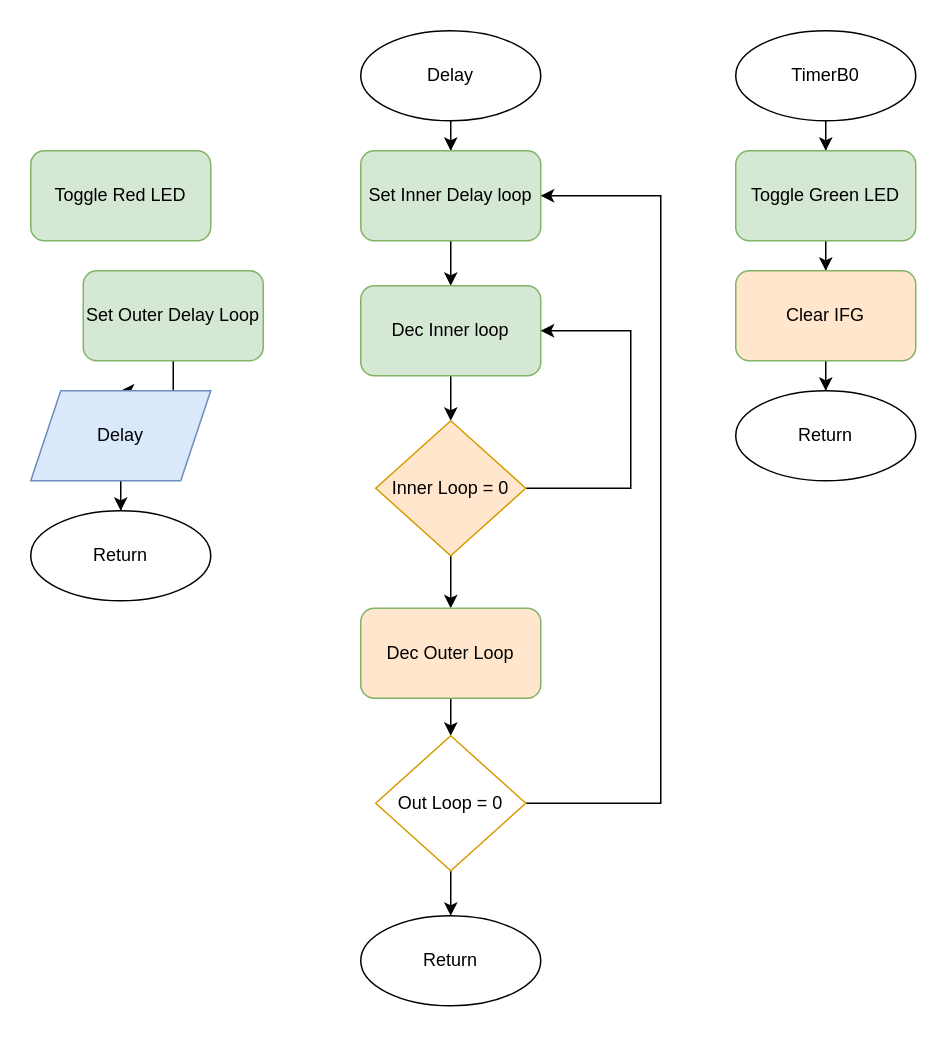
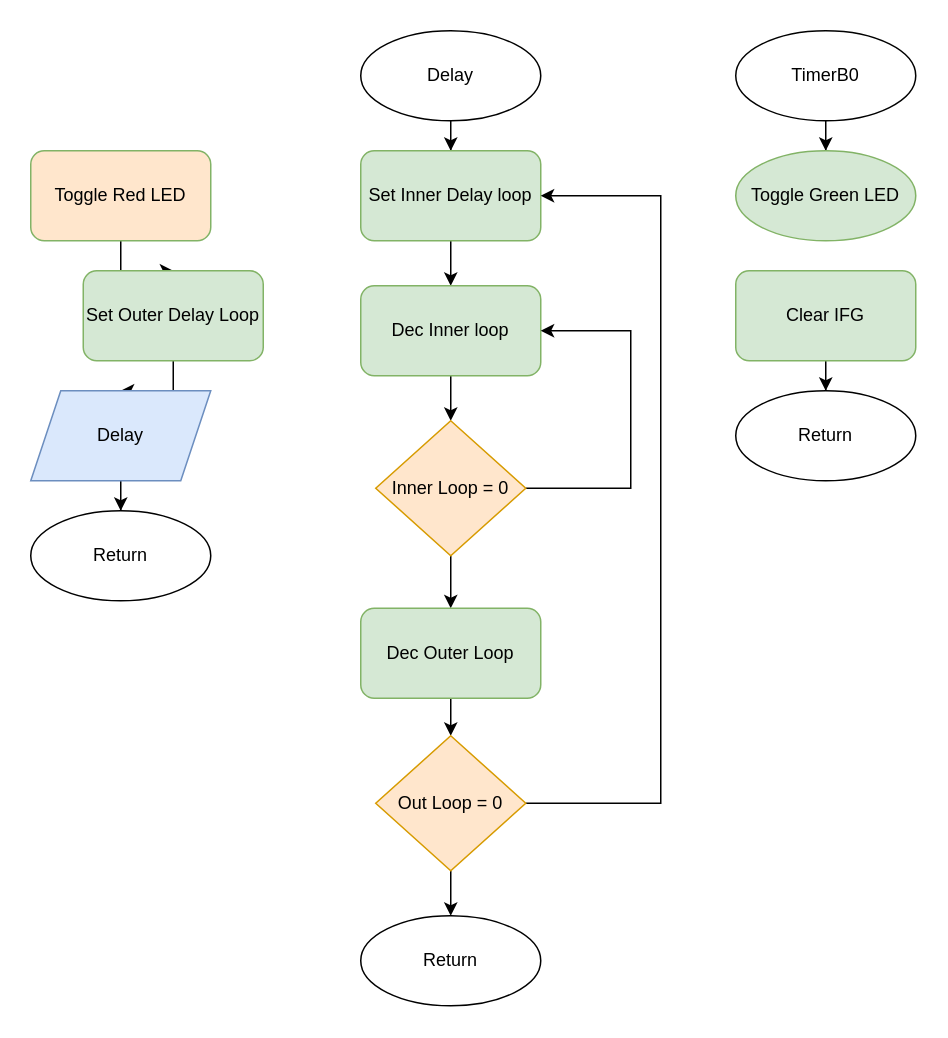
node "Toggle Red LED": fillcolor #d5e8d4 -> #ffe6cc
node "Toggle Green LED": shape rounded rectangle -> ellipse
edge "Toggle Red LED" -> "Set Outer Delay Loop": added
edge "Toggle Green LED" -> "Clear IFG": removed
node "Clear IFG": fillcolor #ffe6cc -> #d5e8d4
node "Dec Outer Loop": fillcolor #ffe6cc -> #d5e8d4
node "Out Loop = 0": fillcolor #ffffff -> #ffe6cc
